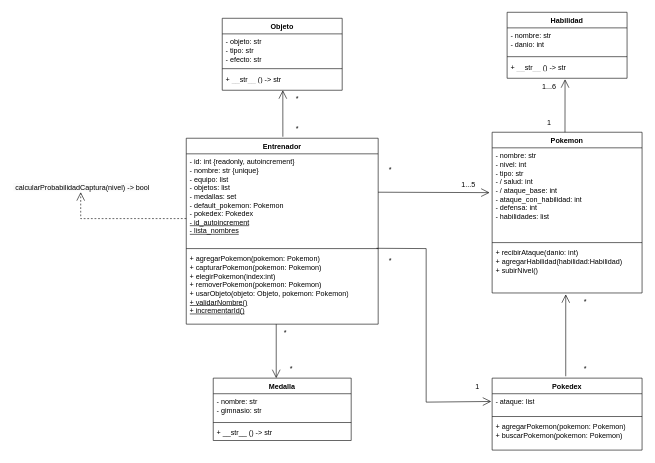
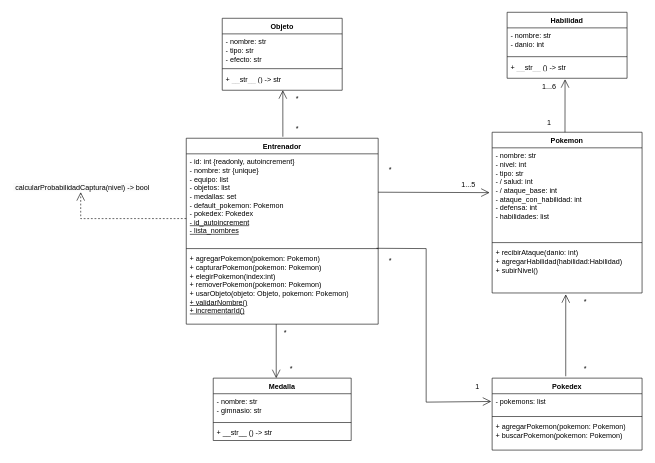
node "- objeto: str - tipo: str - efecto: str": label "- objeto: str - tipo: str - efecto: str" -> "- nombre: str - tipo: str - efecto: str"
node "- ataque: list": label "- ataque: list" -> "- pokemons: list"
